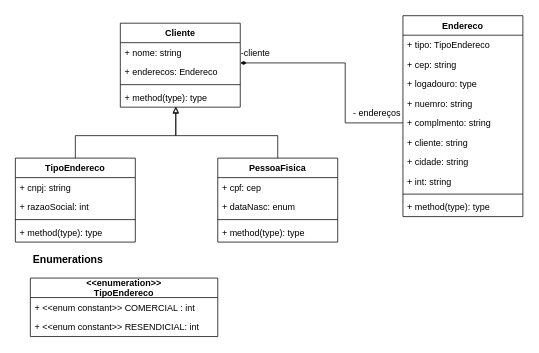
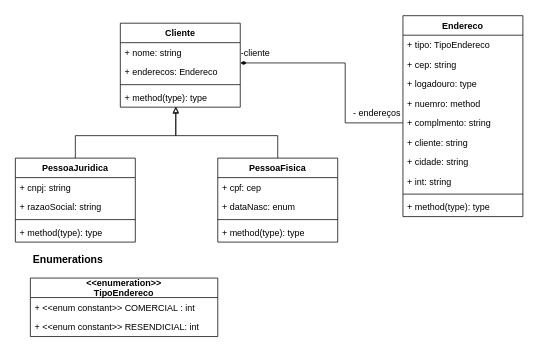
node "+ nuemro: string": label "+ nuemro: string" -> "+ nuemro: method"
node "TipoEndereco": label "TipoEndereco" -> "PessoaJuridica"
node "+ razaoSocial: int": label "+ razaoSocial: int" -> "+ razaoSocial: string"
